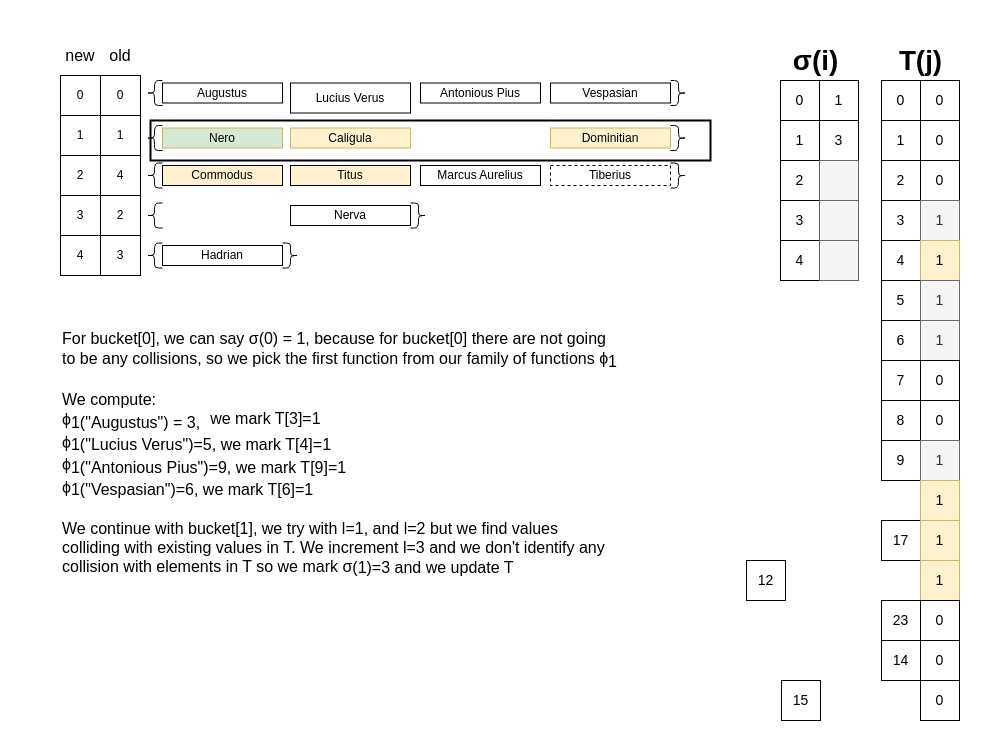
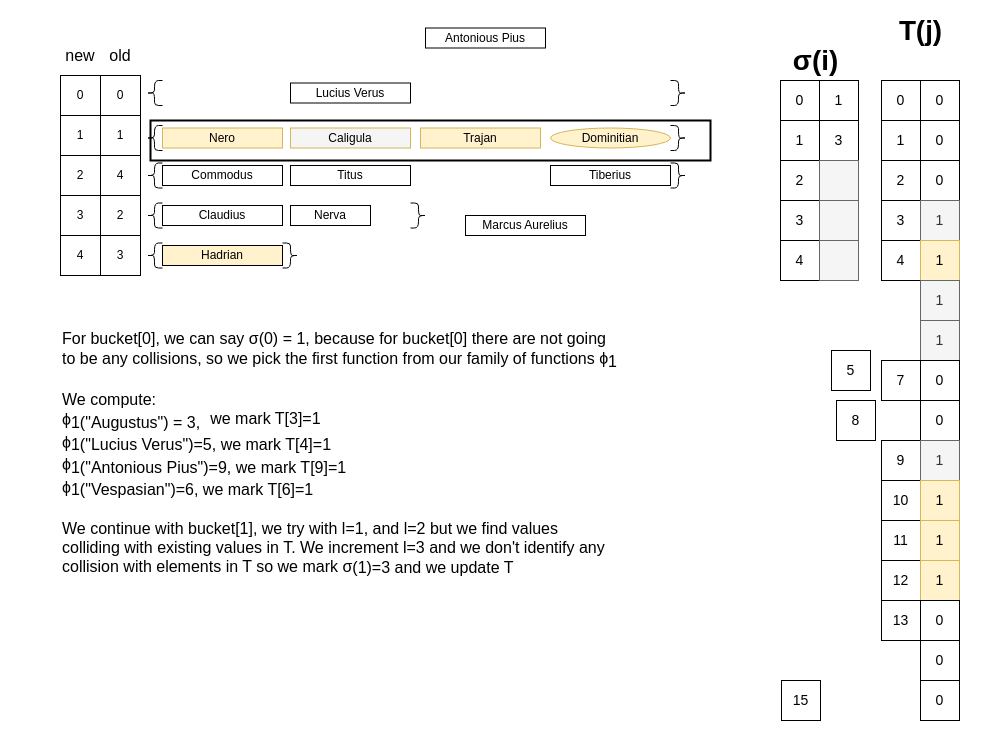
node "T(j)": moved (921, 61) -> (921, 31)
node "Augustus": removed
node "Antonious Pius": moved (481, 93) -> (486, 38)
node "Vespasian": removed
node "Lucius Verus": size 120x30 -> 120x20
node "Nero": fillcolor #d5e8d4 -> #fff2cc
node "Caligula": fillcolor #fff2cc -> #f5f5f5
node "Trajan": added
node "Dominitian": shape rectangle -> ellipse
node "Commodus": fillcolor #fff2cc -> #ffffff
node "Titus": fillcolor #fff2cc -> #ffffff
node "Marcus Aurelius": moved (481, 176) -> (526, 226)
node "Tiberius": style dashed -> solid
node "Claudius": added
node "Nerva": size 120x20 -> 80x20
node "Hadrian": fillcolor #ffffff -> #fff2cc
node "5": moved (901, 301) -> (851, 371)
node "6": removed
node "8": moved (901, 421) -> (856, 421)
node "10": added
node "17": label "17" -> "11"
node "12": moved (766, 581) -> (901, 581)
node "23": label "23" -> "13"
node "14": removed
